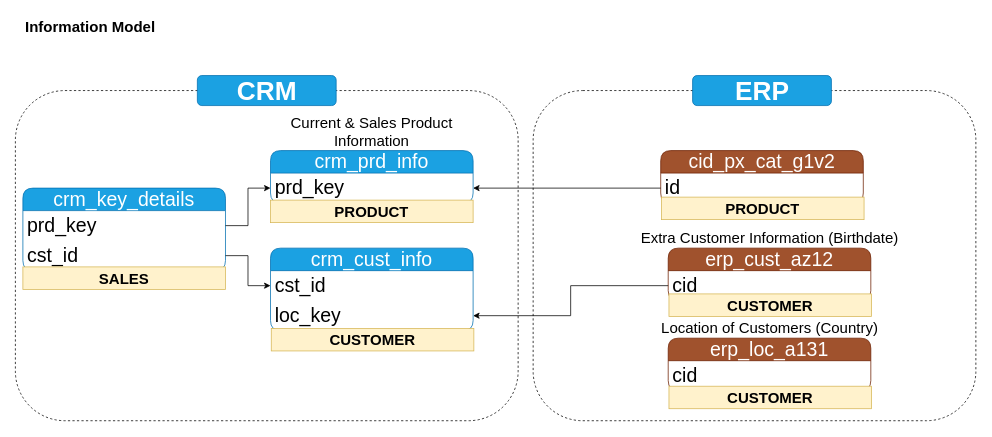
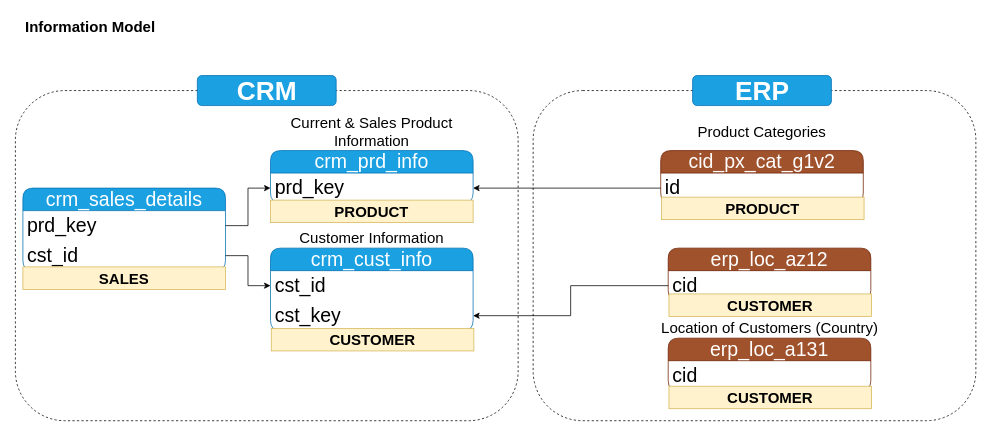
node "Product Categories": added
node "crm_key_details": label "crm_key_details" -> "crm_sales_details"
node "Customer Information": added
node "Extra Customer Information (Birthdate)": removed
node "erp_cust_az12": label "erp_cust_az12" -> "erp_loc_az12"
node "loc_key": label "loc_key" -> "cst_key"
